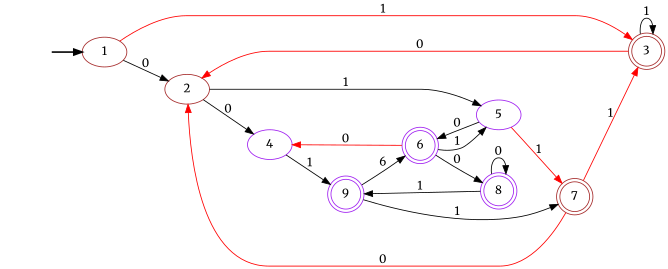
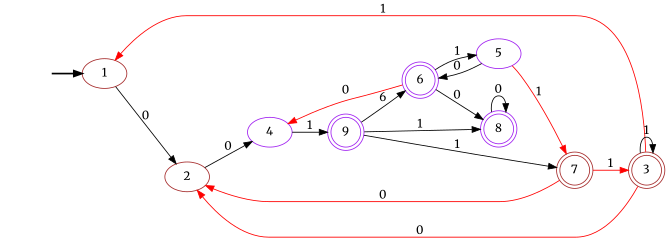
edge "1" -> "3": reversed
edge "2" -> "5": removed, label "1"
edge "8" -> "9": reversed
